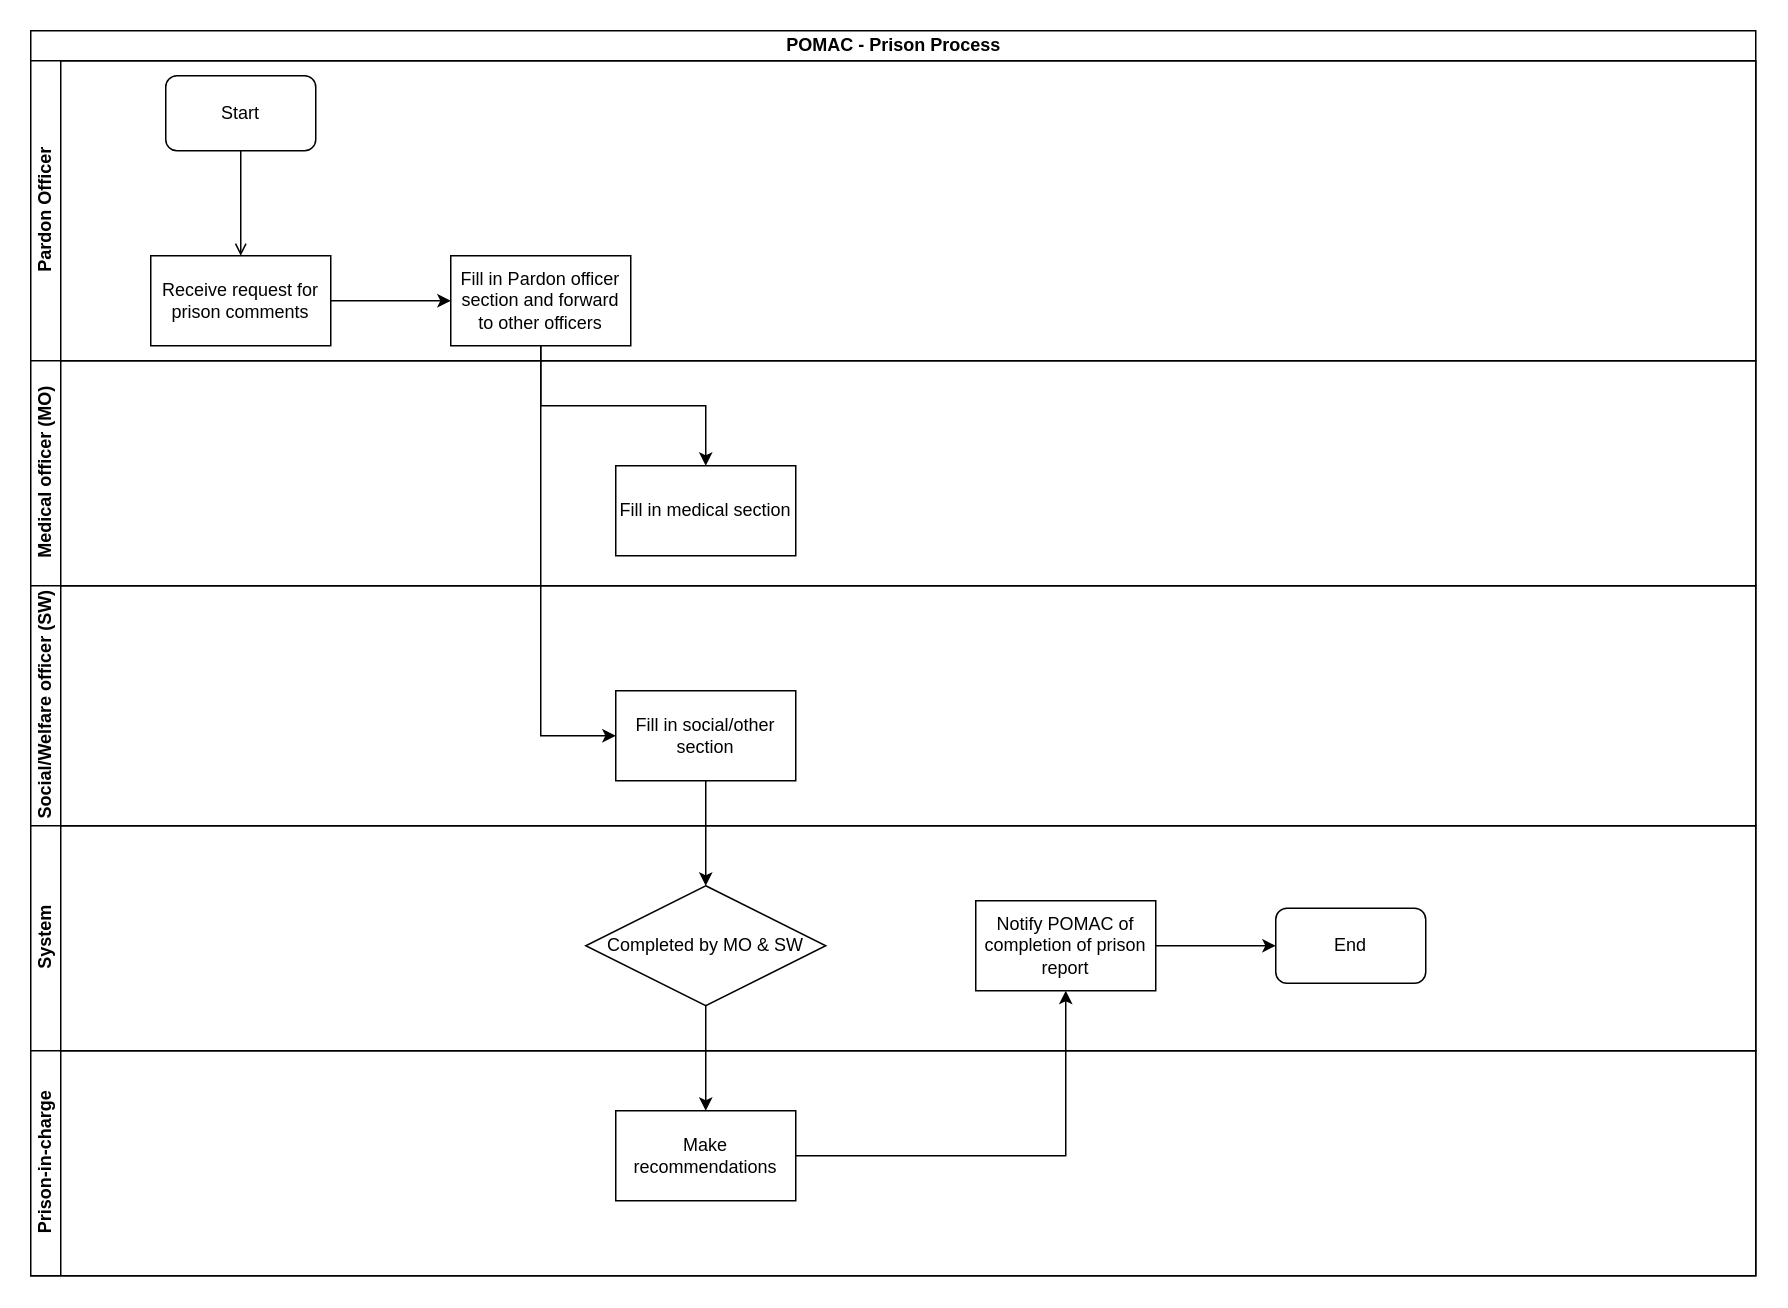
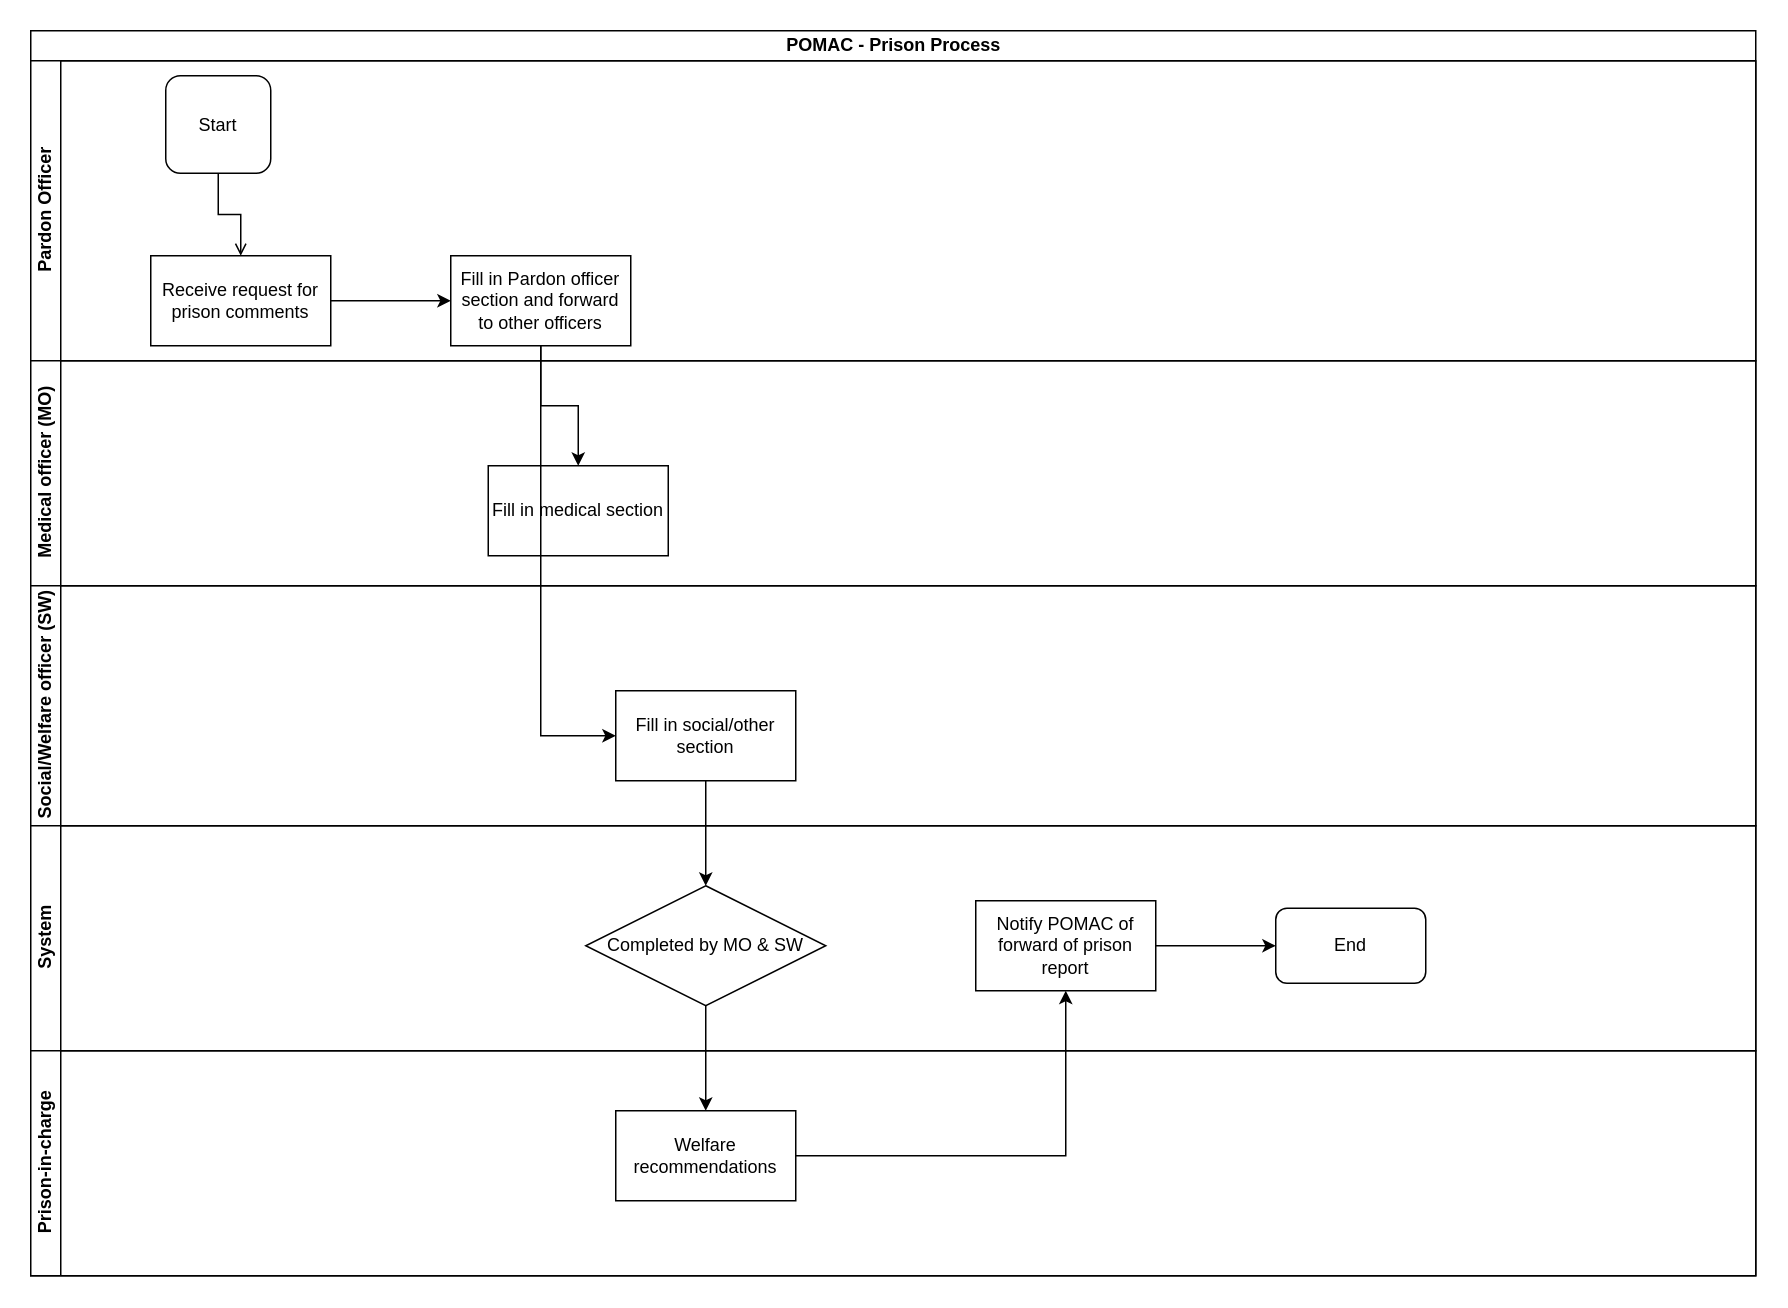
node "Start": size 150x75 -> 105x98
node "Fill in medical section": moved (706, 511) -> (578, 511)
node "Notify POMAC of completion of prison report": label "Notify POMAC of completion of prison report" -> "Notify POMAC of forward of prison report"
node "Make recommendations": label "Make recommendations" -> "Welfare recommendations"
